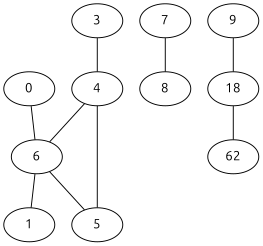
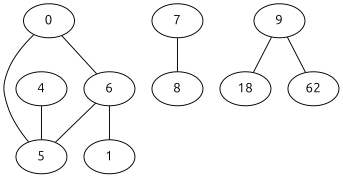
node "3": removed
edge "0" -- "5": added
edge "4" -- "6": removed
edge "18" -- "62": now "9" -- "62"
